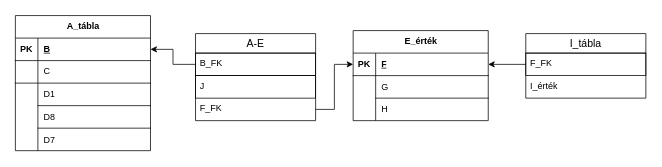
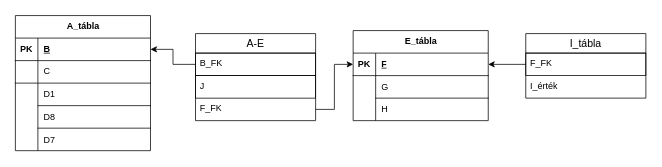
node "E_érték": label "E_érték" -> "E_tábla"
